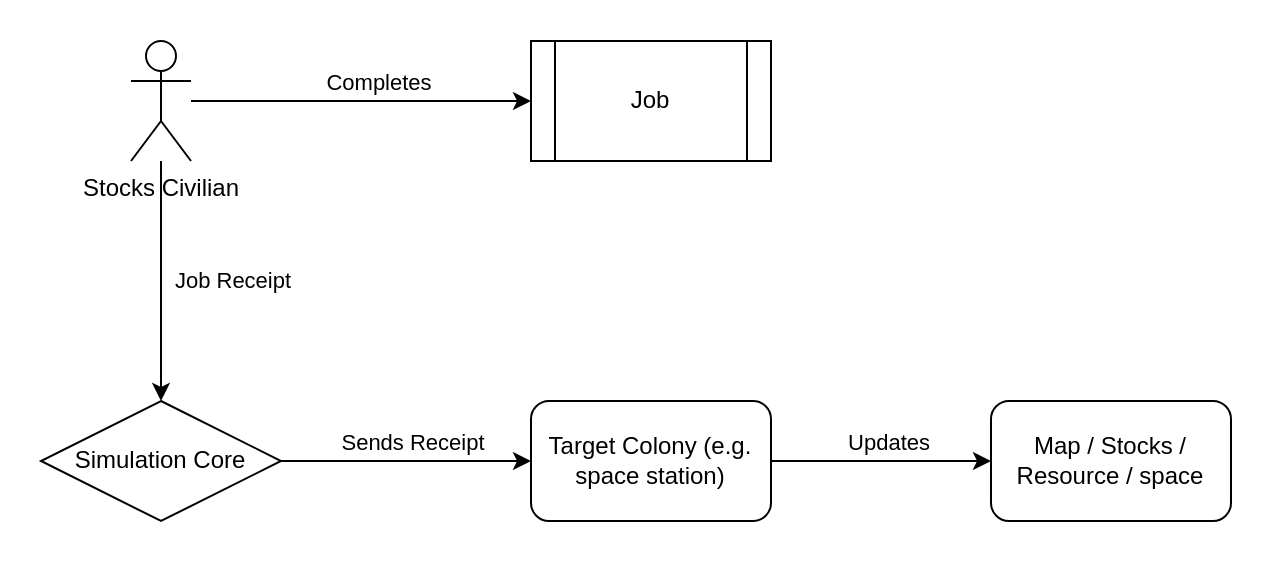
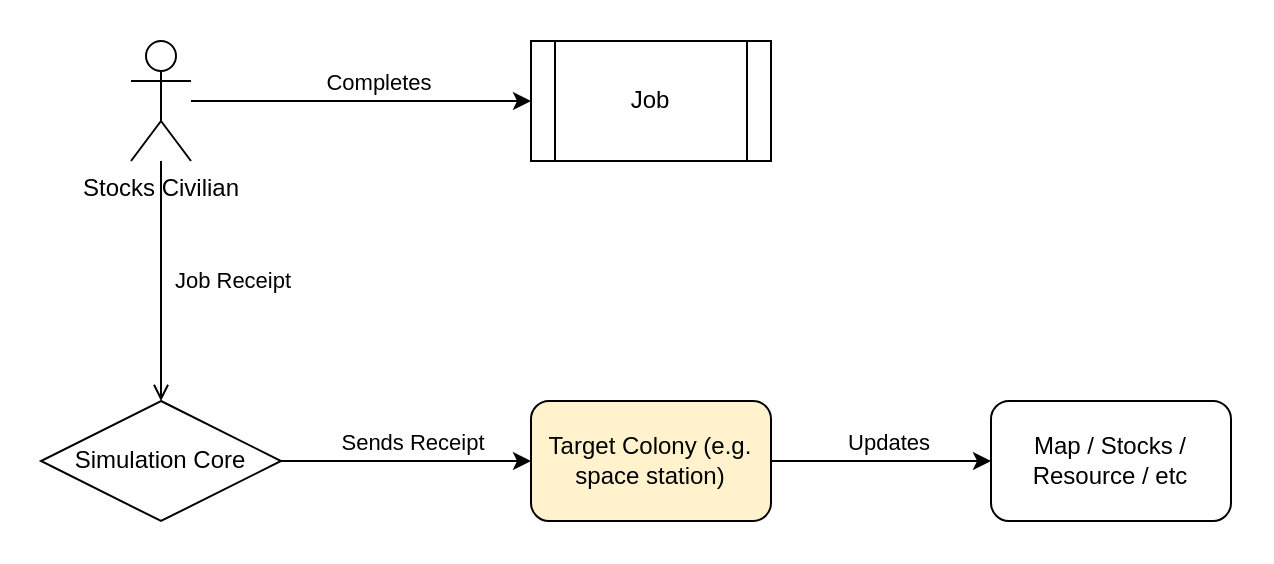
edge "Stocks Civilian" -> "Simulation Core": arrowhead classic -> open
node "Target Colony (e.g. space station)": fillcolor #ffffff -> #fff2cc
node "Map / Stocks / Resource / space": label "Map / Stocks / Resource / space" -> "Map / Stocks / Resource / etc"
